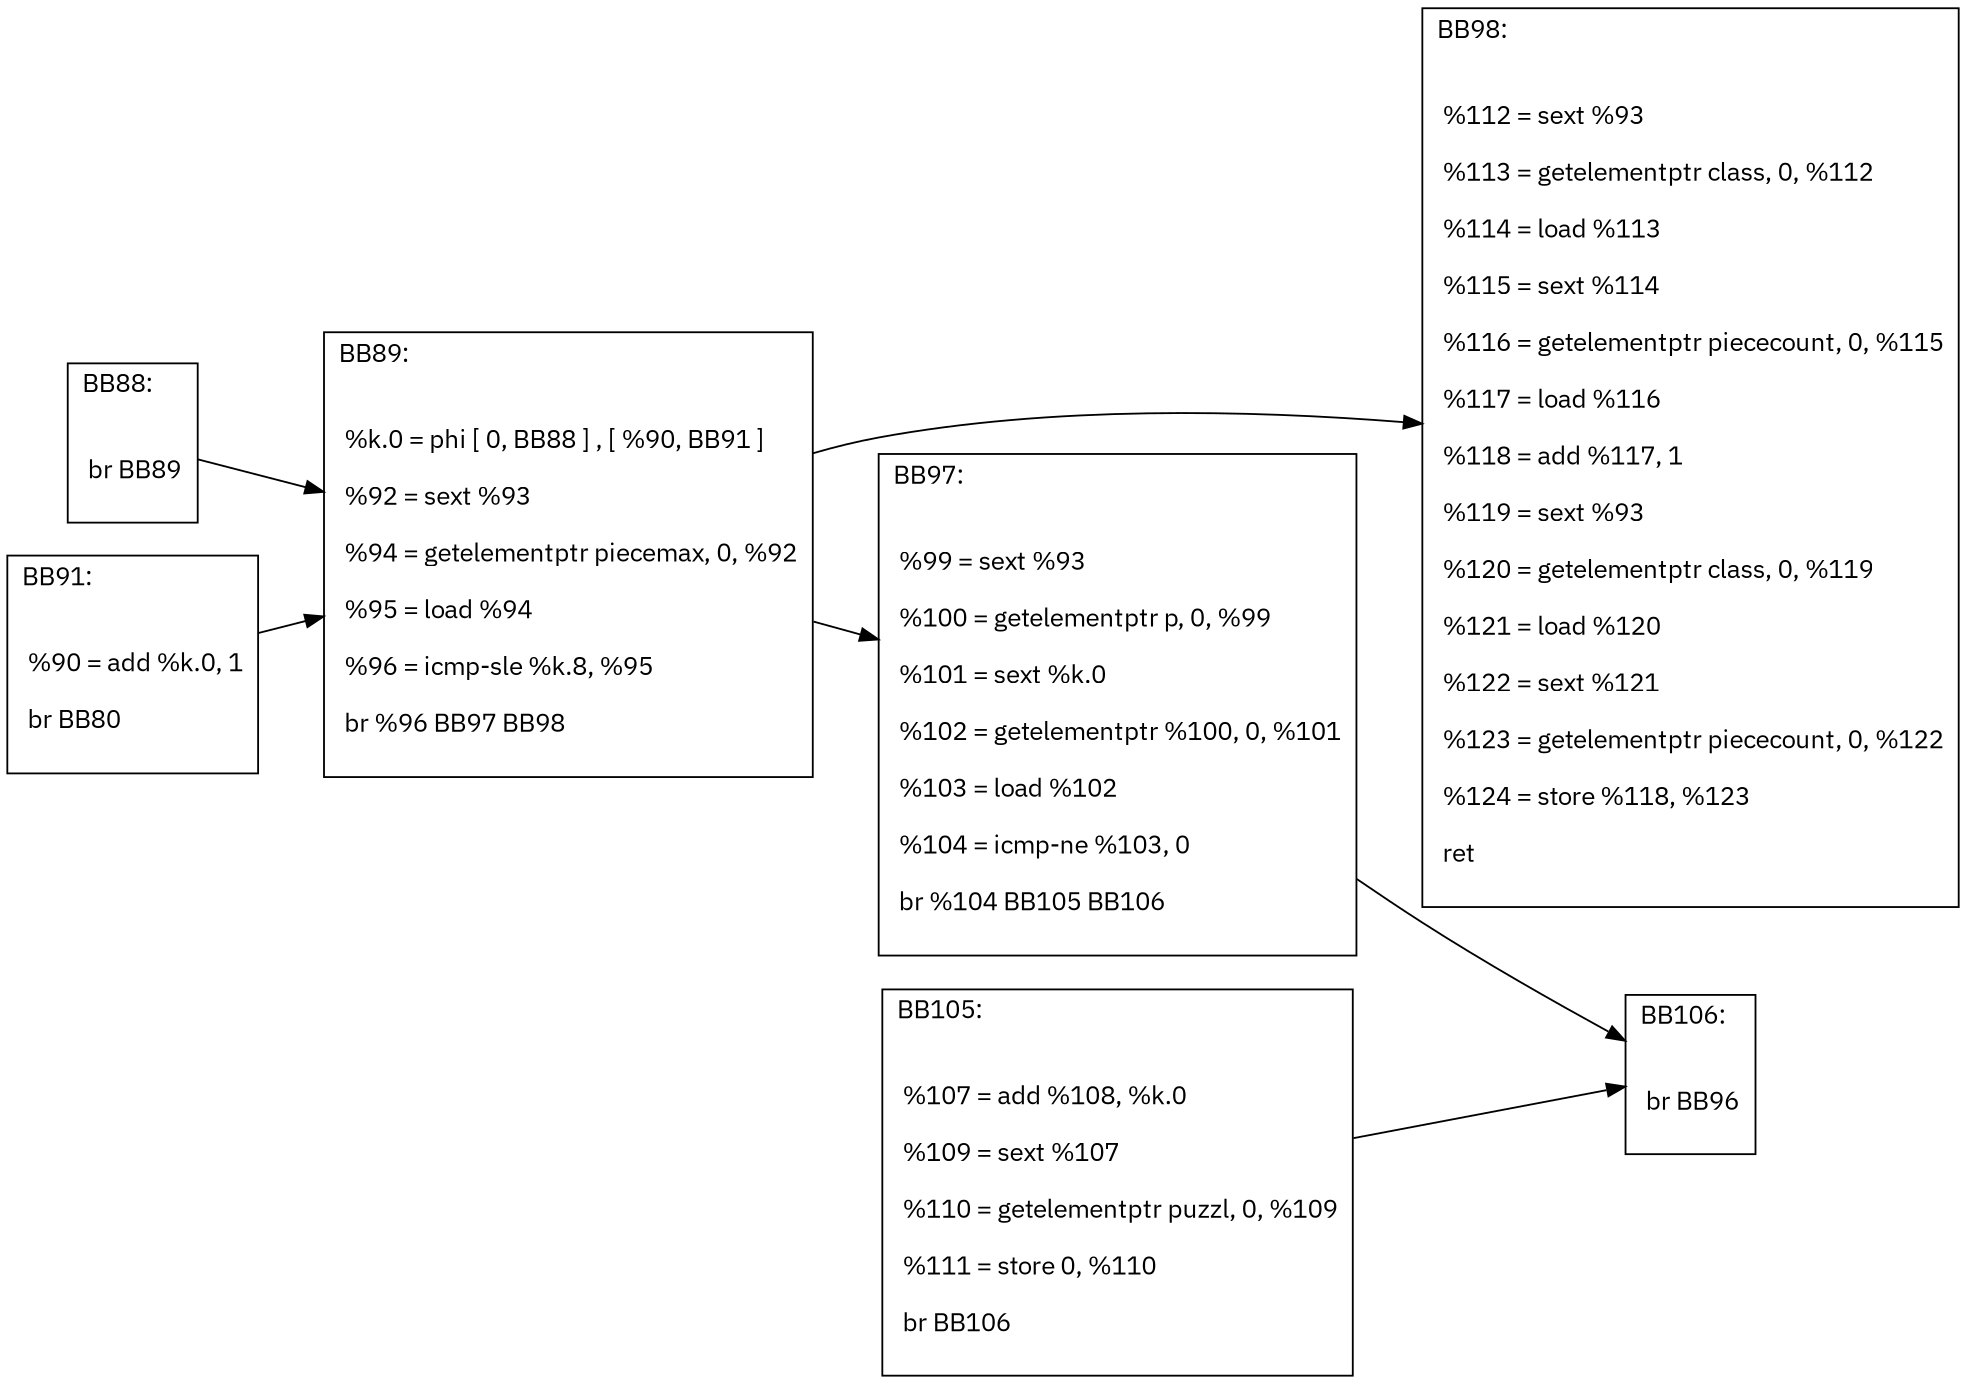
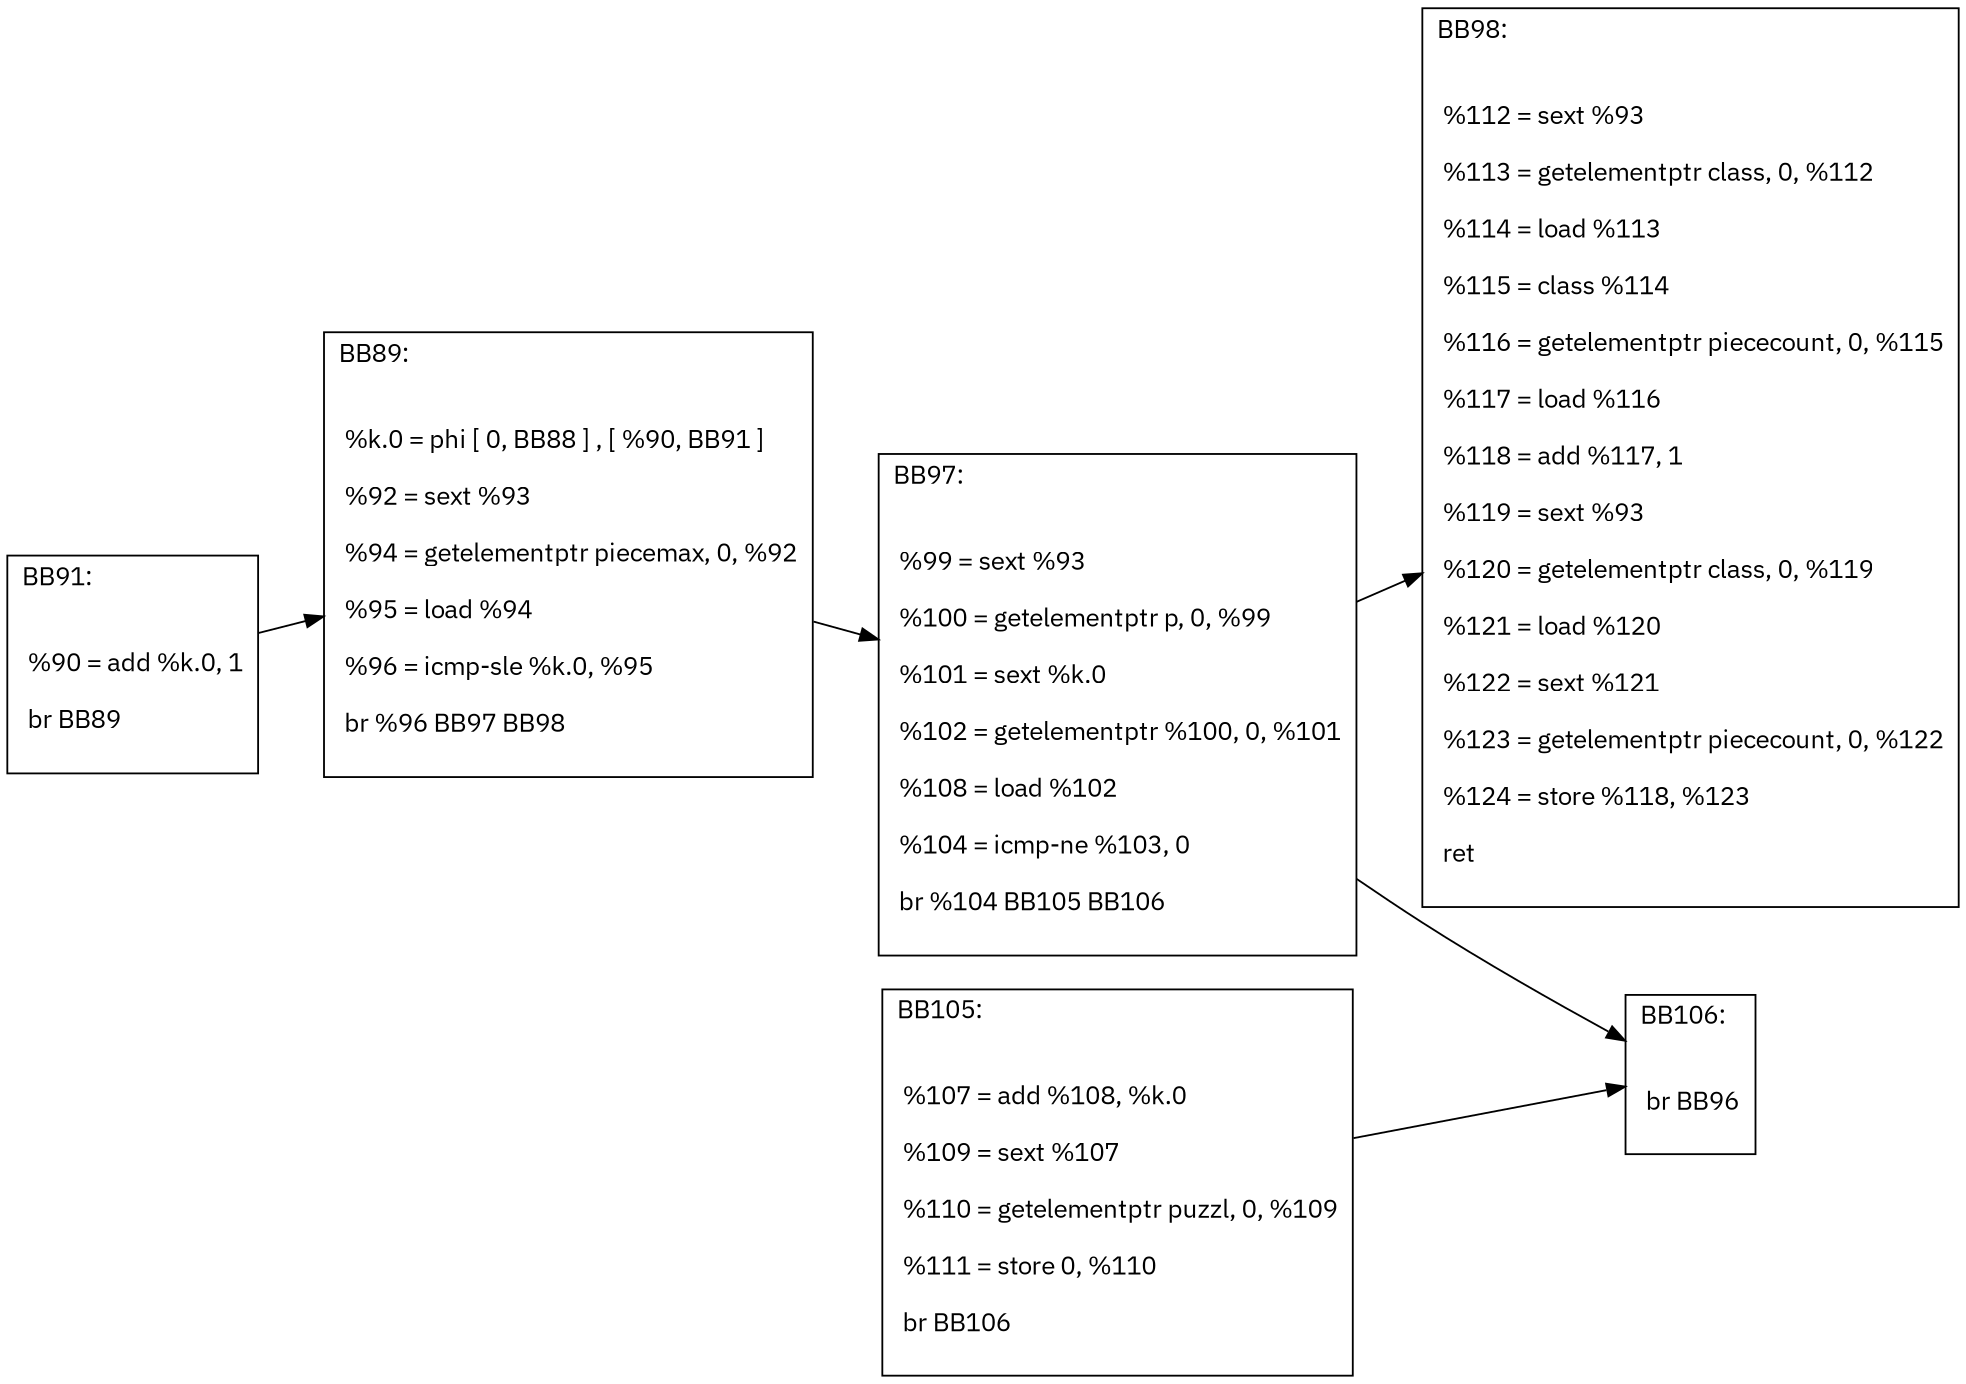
node "BB98:": text "%115 = sext %114" -> "%115 = class %114"
edge "BB89:" -> "BB98:": now "BB97:" -> "BB98:"
node "BB88:": removed
node "BB89:": text "%96 = icmp-sle %k.8, %95" -> "%96 = icmp-sle %k.0, %95"
node "BB91:": text "br BB80" -> "br BB89"
node "BB97:": text "%103 = load %102" -> "%108 = load %102"
